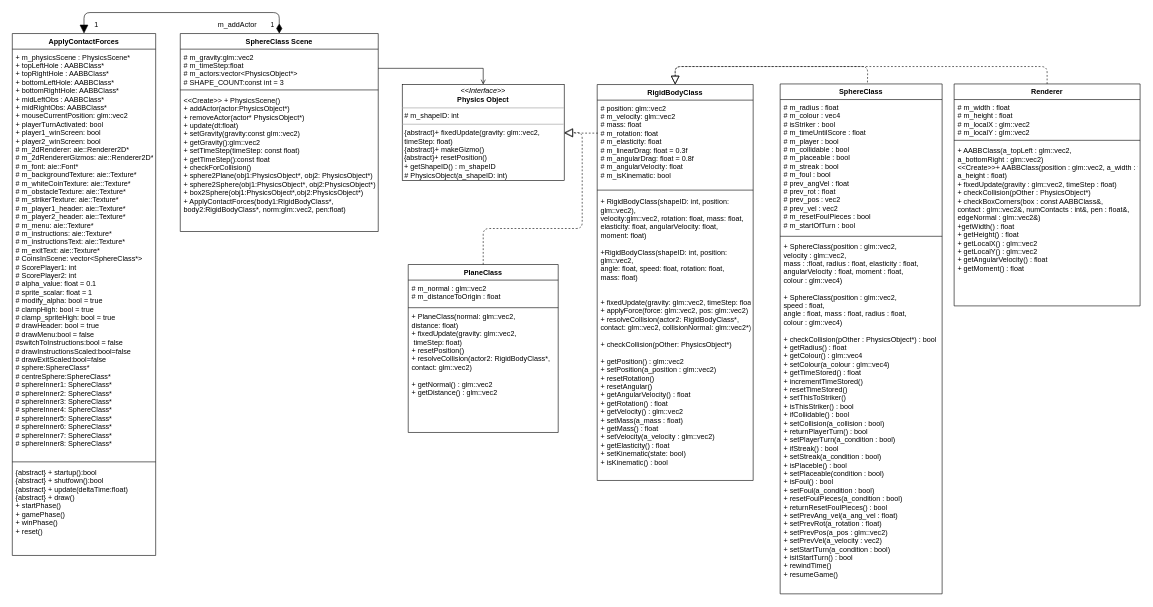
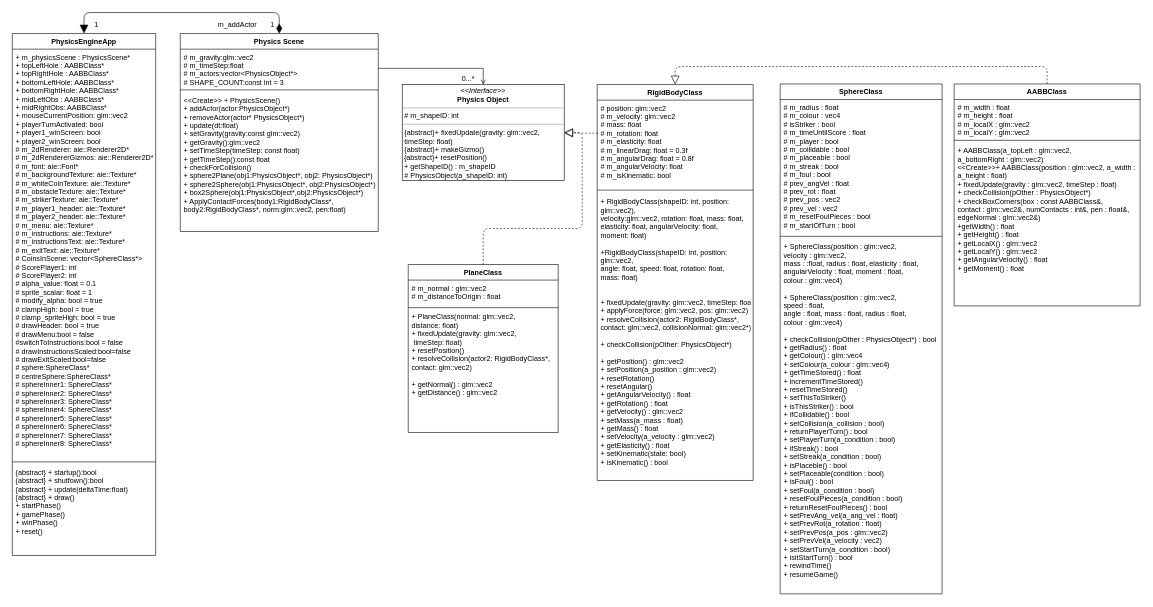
node "ApplyContactForces": label "ApplyContactForces" -> "PhysicsEngineApp"
node "SphereClass Scene": label "SphereClass Scene" -> "Physics Scene"
edge "SphereClass" -> "RigidBodyClass": removed
node "0...*": added
node "Renderer": label "Renderer" -> "AABBClass"
